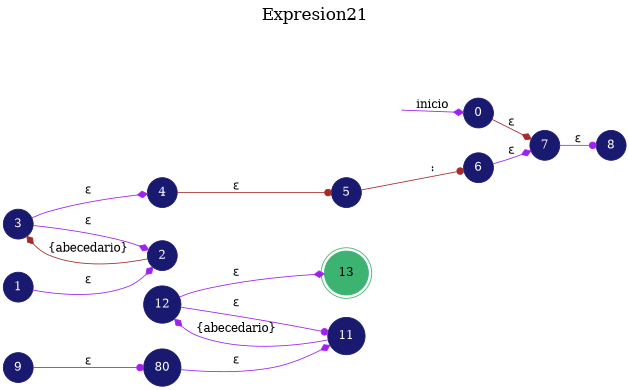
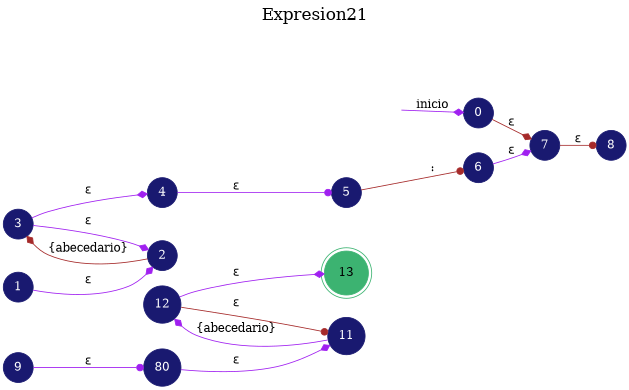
edge "7" -> "8": color purple -> brown
edge "4" -> "5": color brown -> purple
edge "12" -> "11": color purple -> brown
